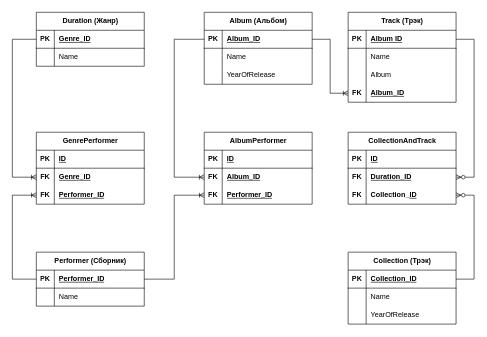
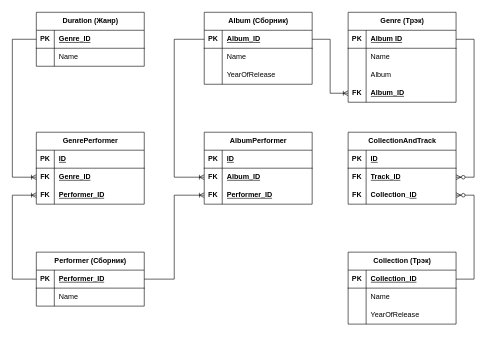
node "Аlbum (Альбом)": label "Аlbum (Альбом)" -> "Аlbum (Сборник)"
node "Track (Трэк)": label "Track (Трэк)" -> "Genre (Трэк)"
node "Duration_ID": label "Duration_ID" -> "Track_ID"
